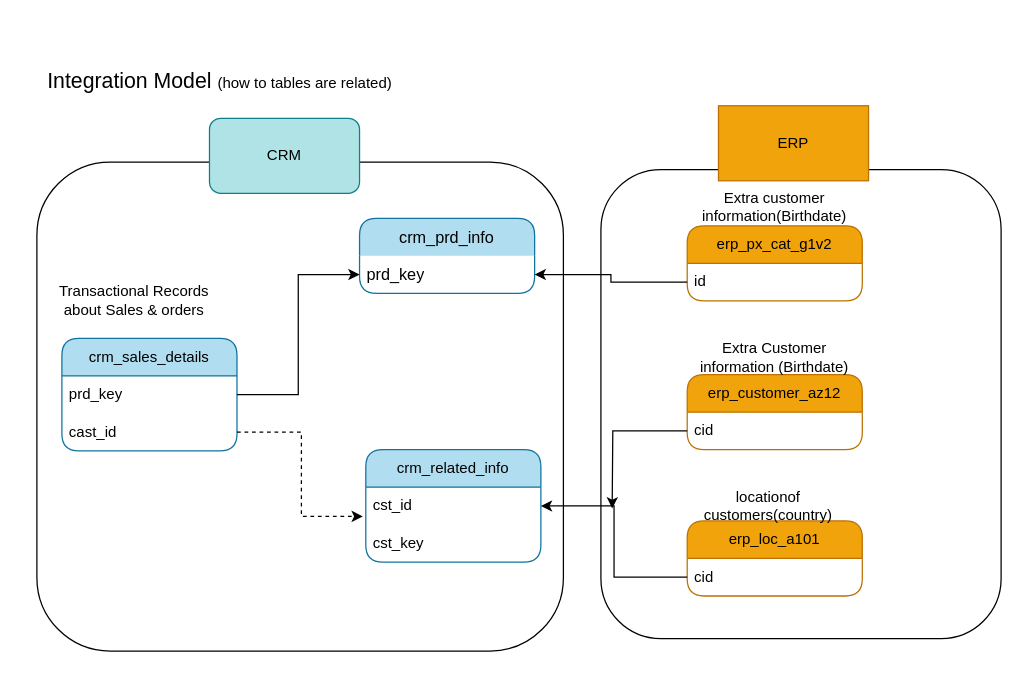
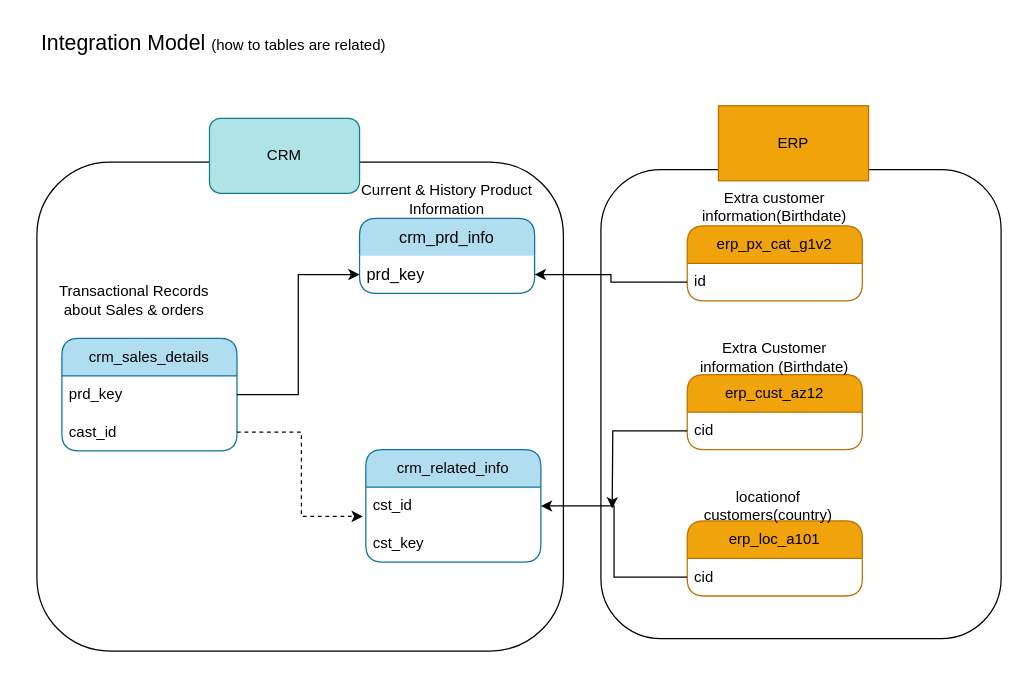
node "Integration Model (how to tables are related)": moved (219, 82) -> (213, 44)
node "Current & History Product Information": added
node "erp_customer_az12": label "erp_customer_az12" -> "erp_cust_az12"
